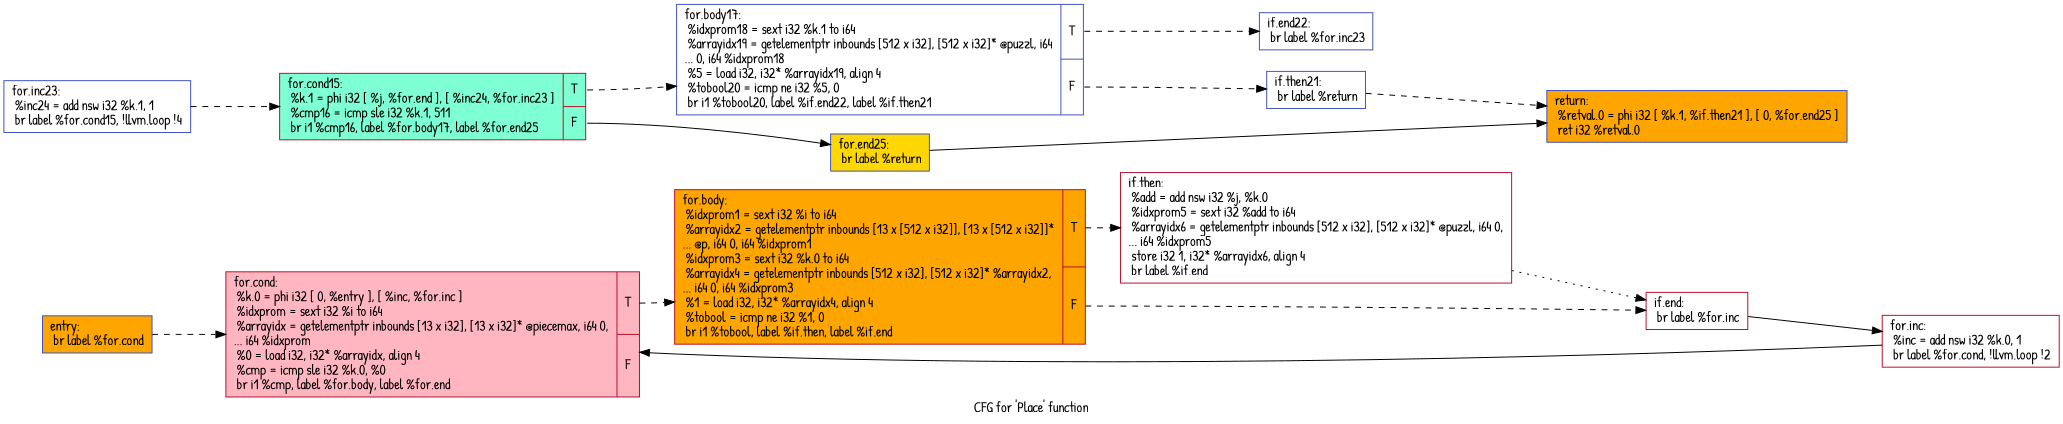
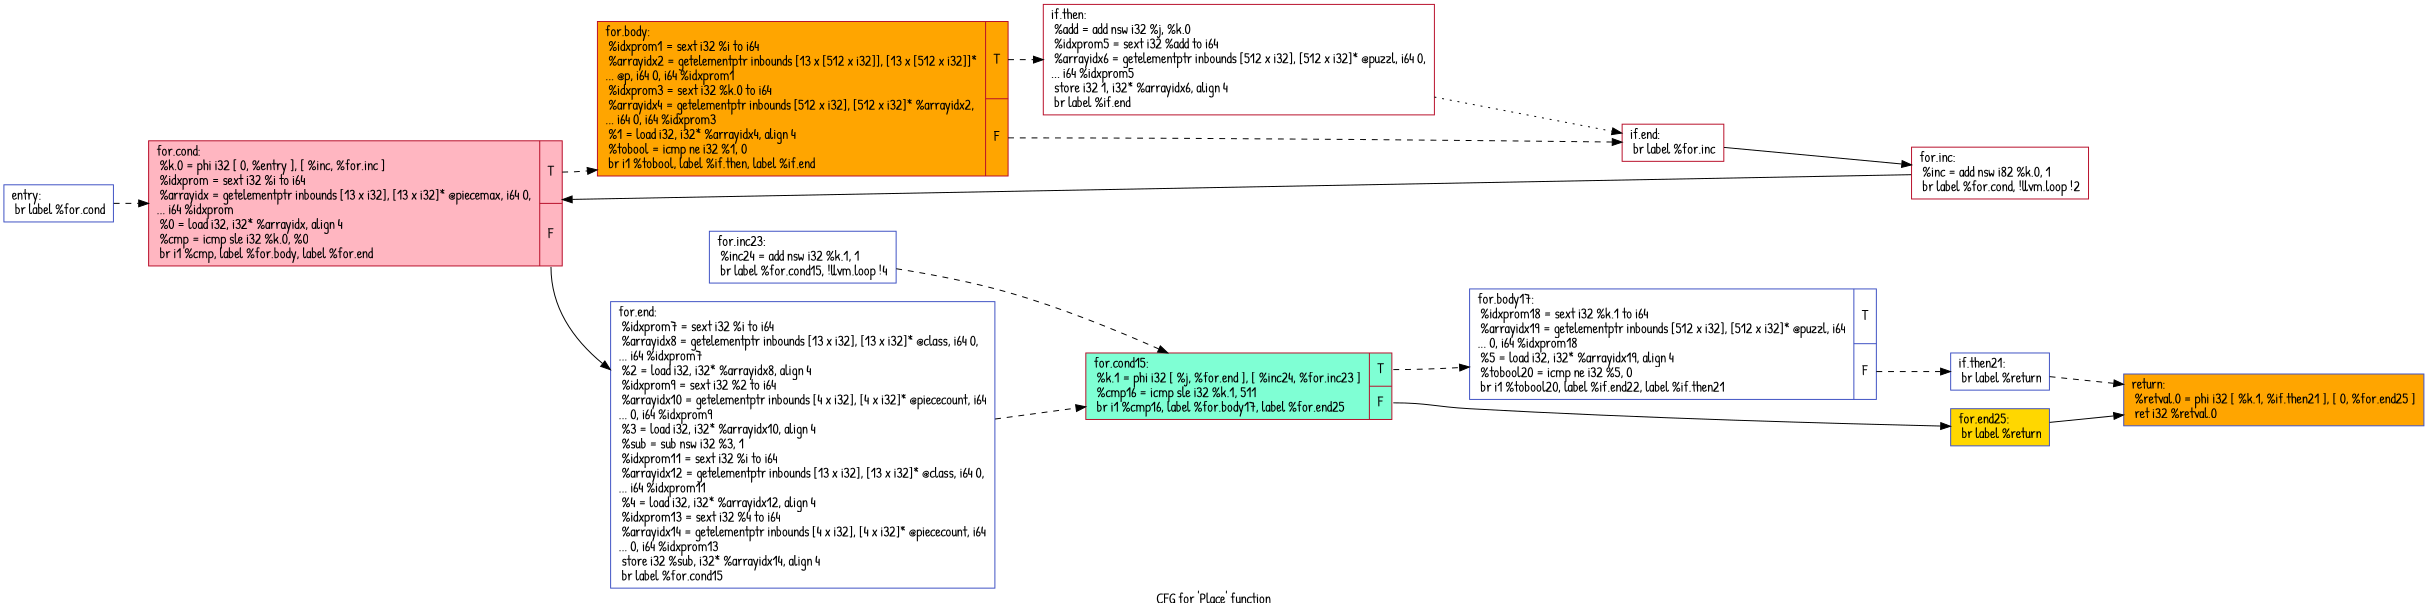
node "if.end22:": removed
node "entry:": fillcolor orange -> white
node "for.inc:": text "%inc = add nsw i32 %k.0, 1" -> "%inc = add nsw i82 %k.0, 1"
node "for.end:": added
